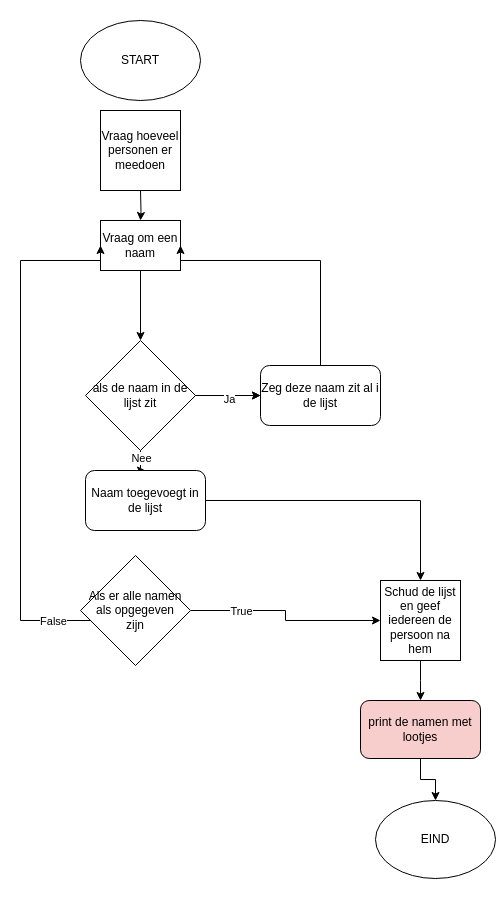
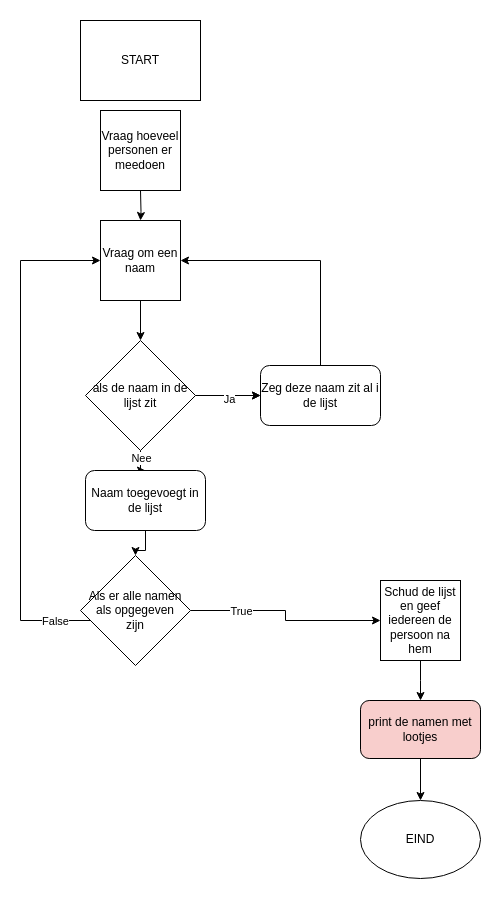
node "START": shape ellipse -> rectangle
node "Vraag om een naam": size 80x50 -> 80x80
edge "Naam toegevoegt in de lijst" -> "Schud de lijst en geef iedereen de persoon na hem": now "Naam toegevoegt in de lijst" -> "Als er alle namen als opgegeven zijn"
node "EIND": moved (436, 840) -> (421, 840)
